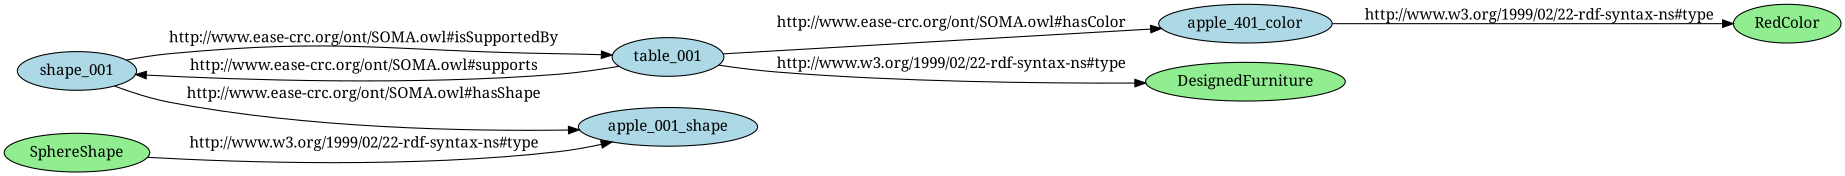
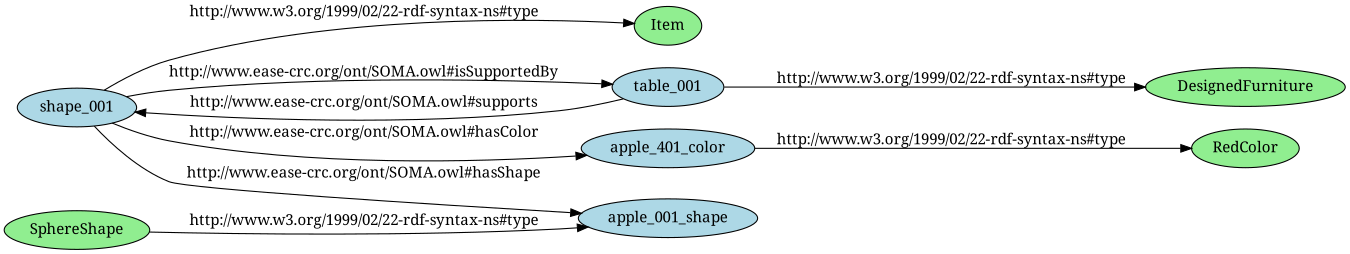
node "Item": added
edge "table_001" -> "apple_401_color": now "shape_001" -> "apple_401_color"
